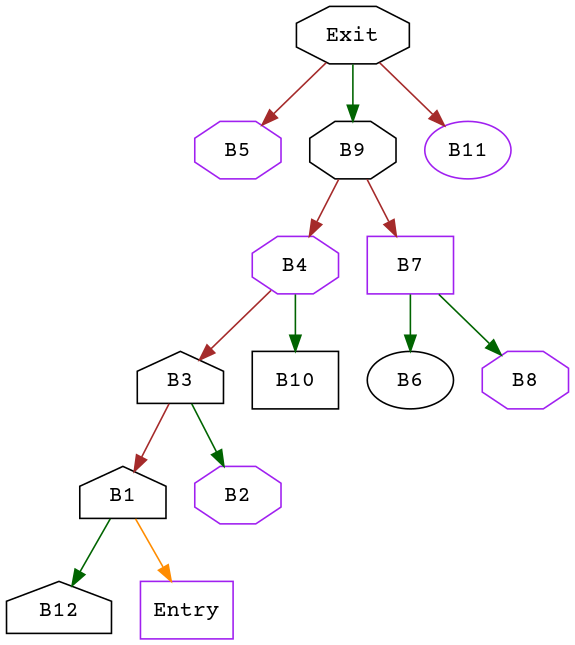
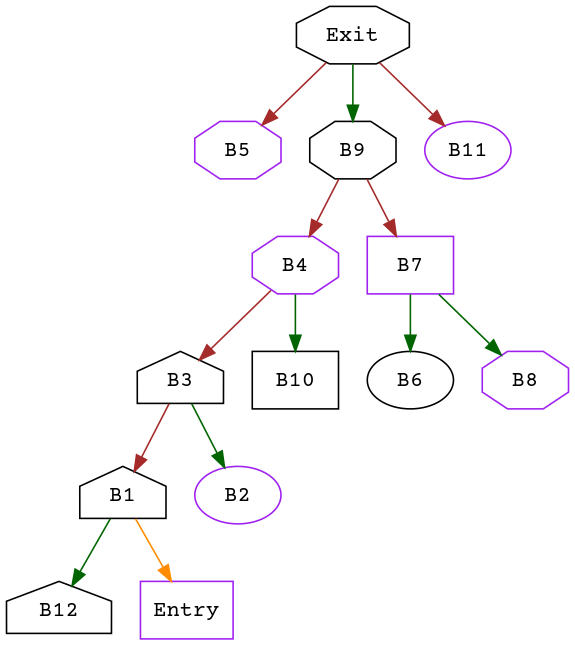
node "B2": shape octagon -> ellipse
